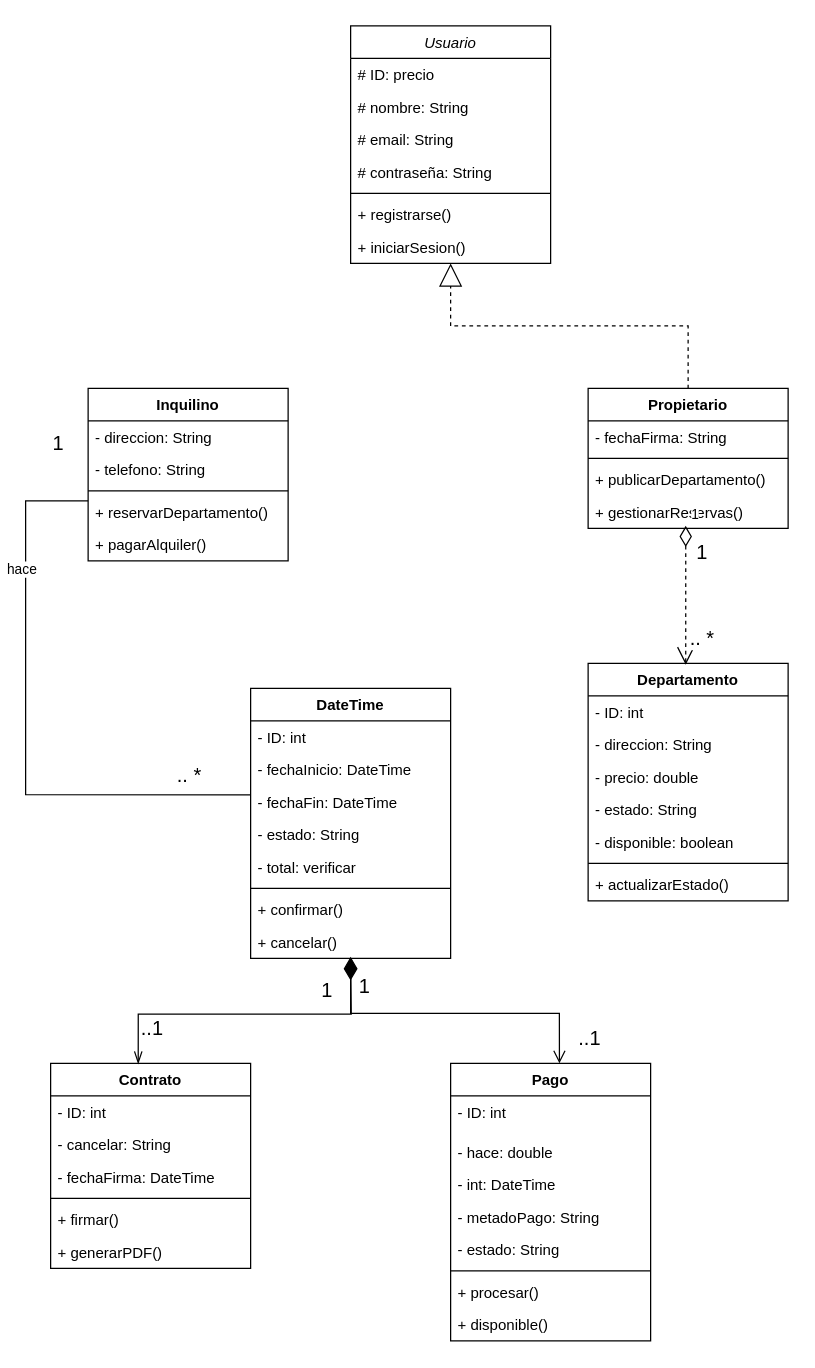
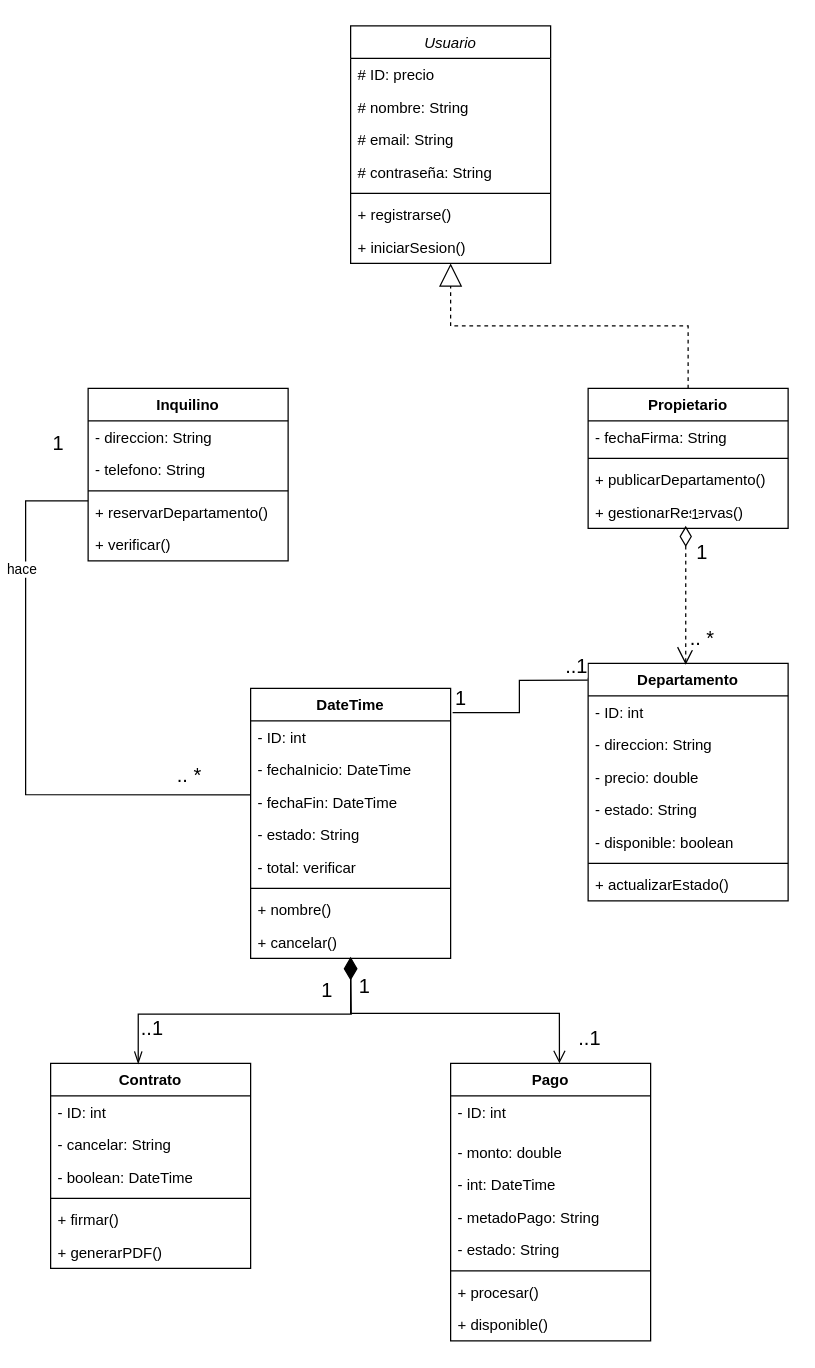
node "+ pagarAlquiler()": label "+ pagarAlquiler()" -> "+ verificar()"
edge "Departamento" -- "DateTime": added, labels "..1", "1"
node "+ confirmar()": label "+ confirmar()" -> "+ nombre()"
node "- hace: double": label "- hace: double" -> "- monto: double"
node "- fechaFirma: DateTime": label "- fechaFirma: DateTime" -> "- boolean: DateTime"
